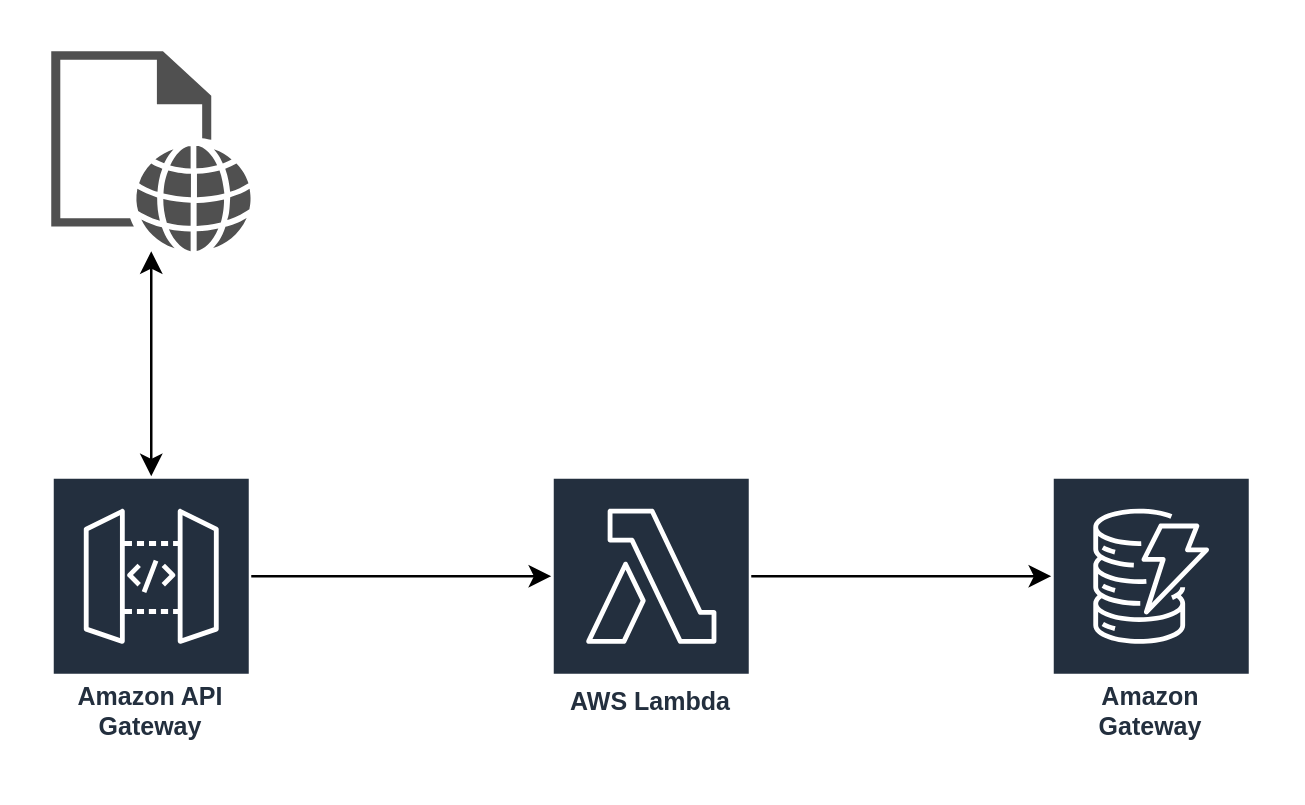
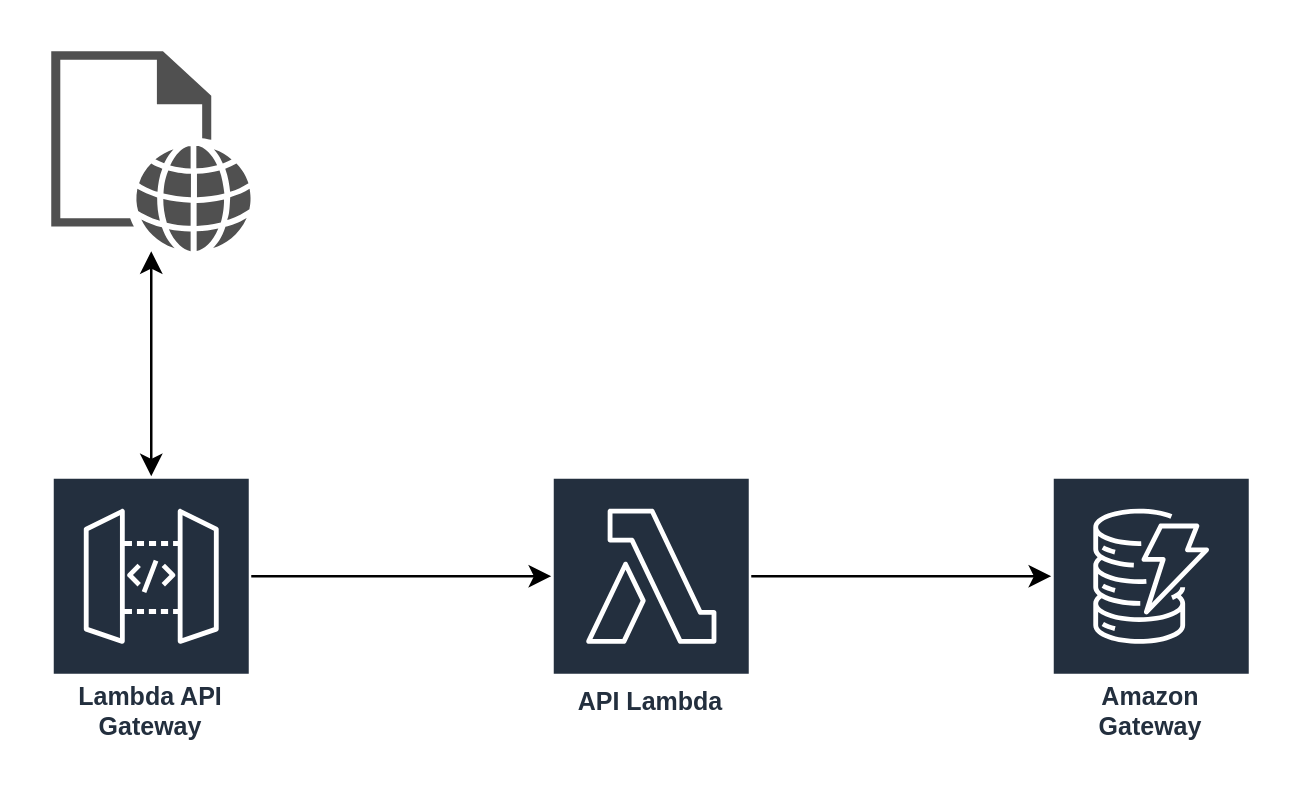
node "AWS Lambda": label "AWS Lambda" -> "API Lambda"
node "Amazon API Gateway": label "Amazon API Gateway" -> "Lambda API Gateway"
